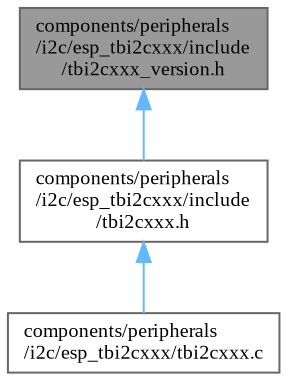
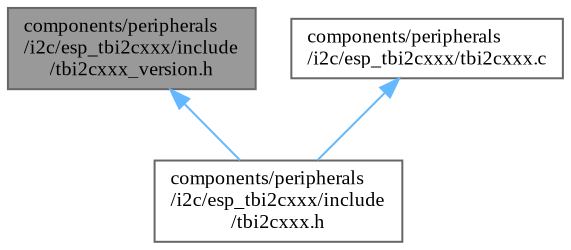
edge "components/peripherals /i2c/esp_tbi2cxxx/tbi2cxxx.c" -> "components/peripherals /i2c/esp_tbi2cxxx/include /tbi2cxxx.h": reversed
